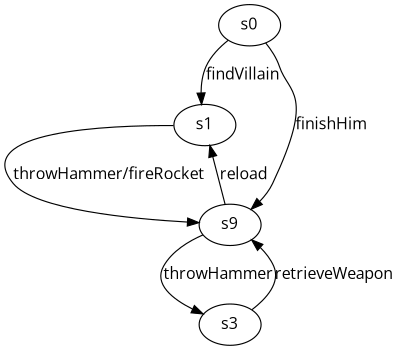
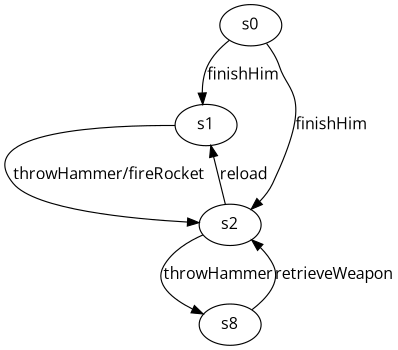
edge "s0" -> "s1": label "findVillain" -> "finishHim"
node "s9": label "s9" -> "s2"
node "s3": label "s3" -> "s8"
